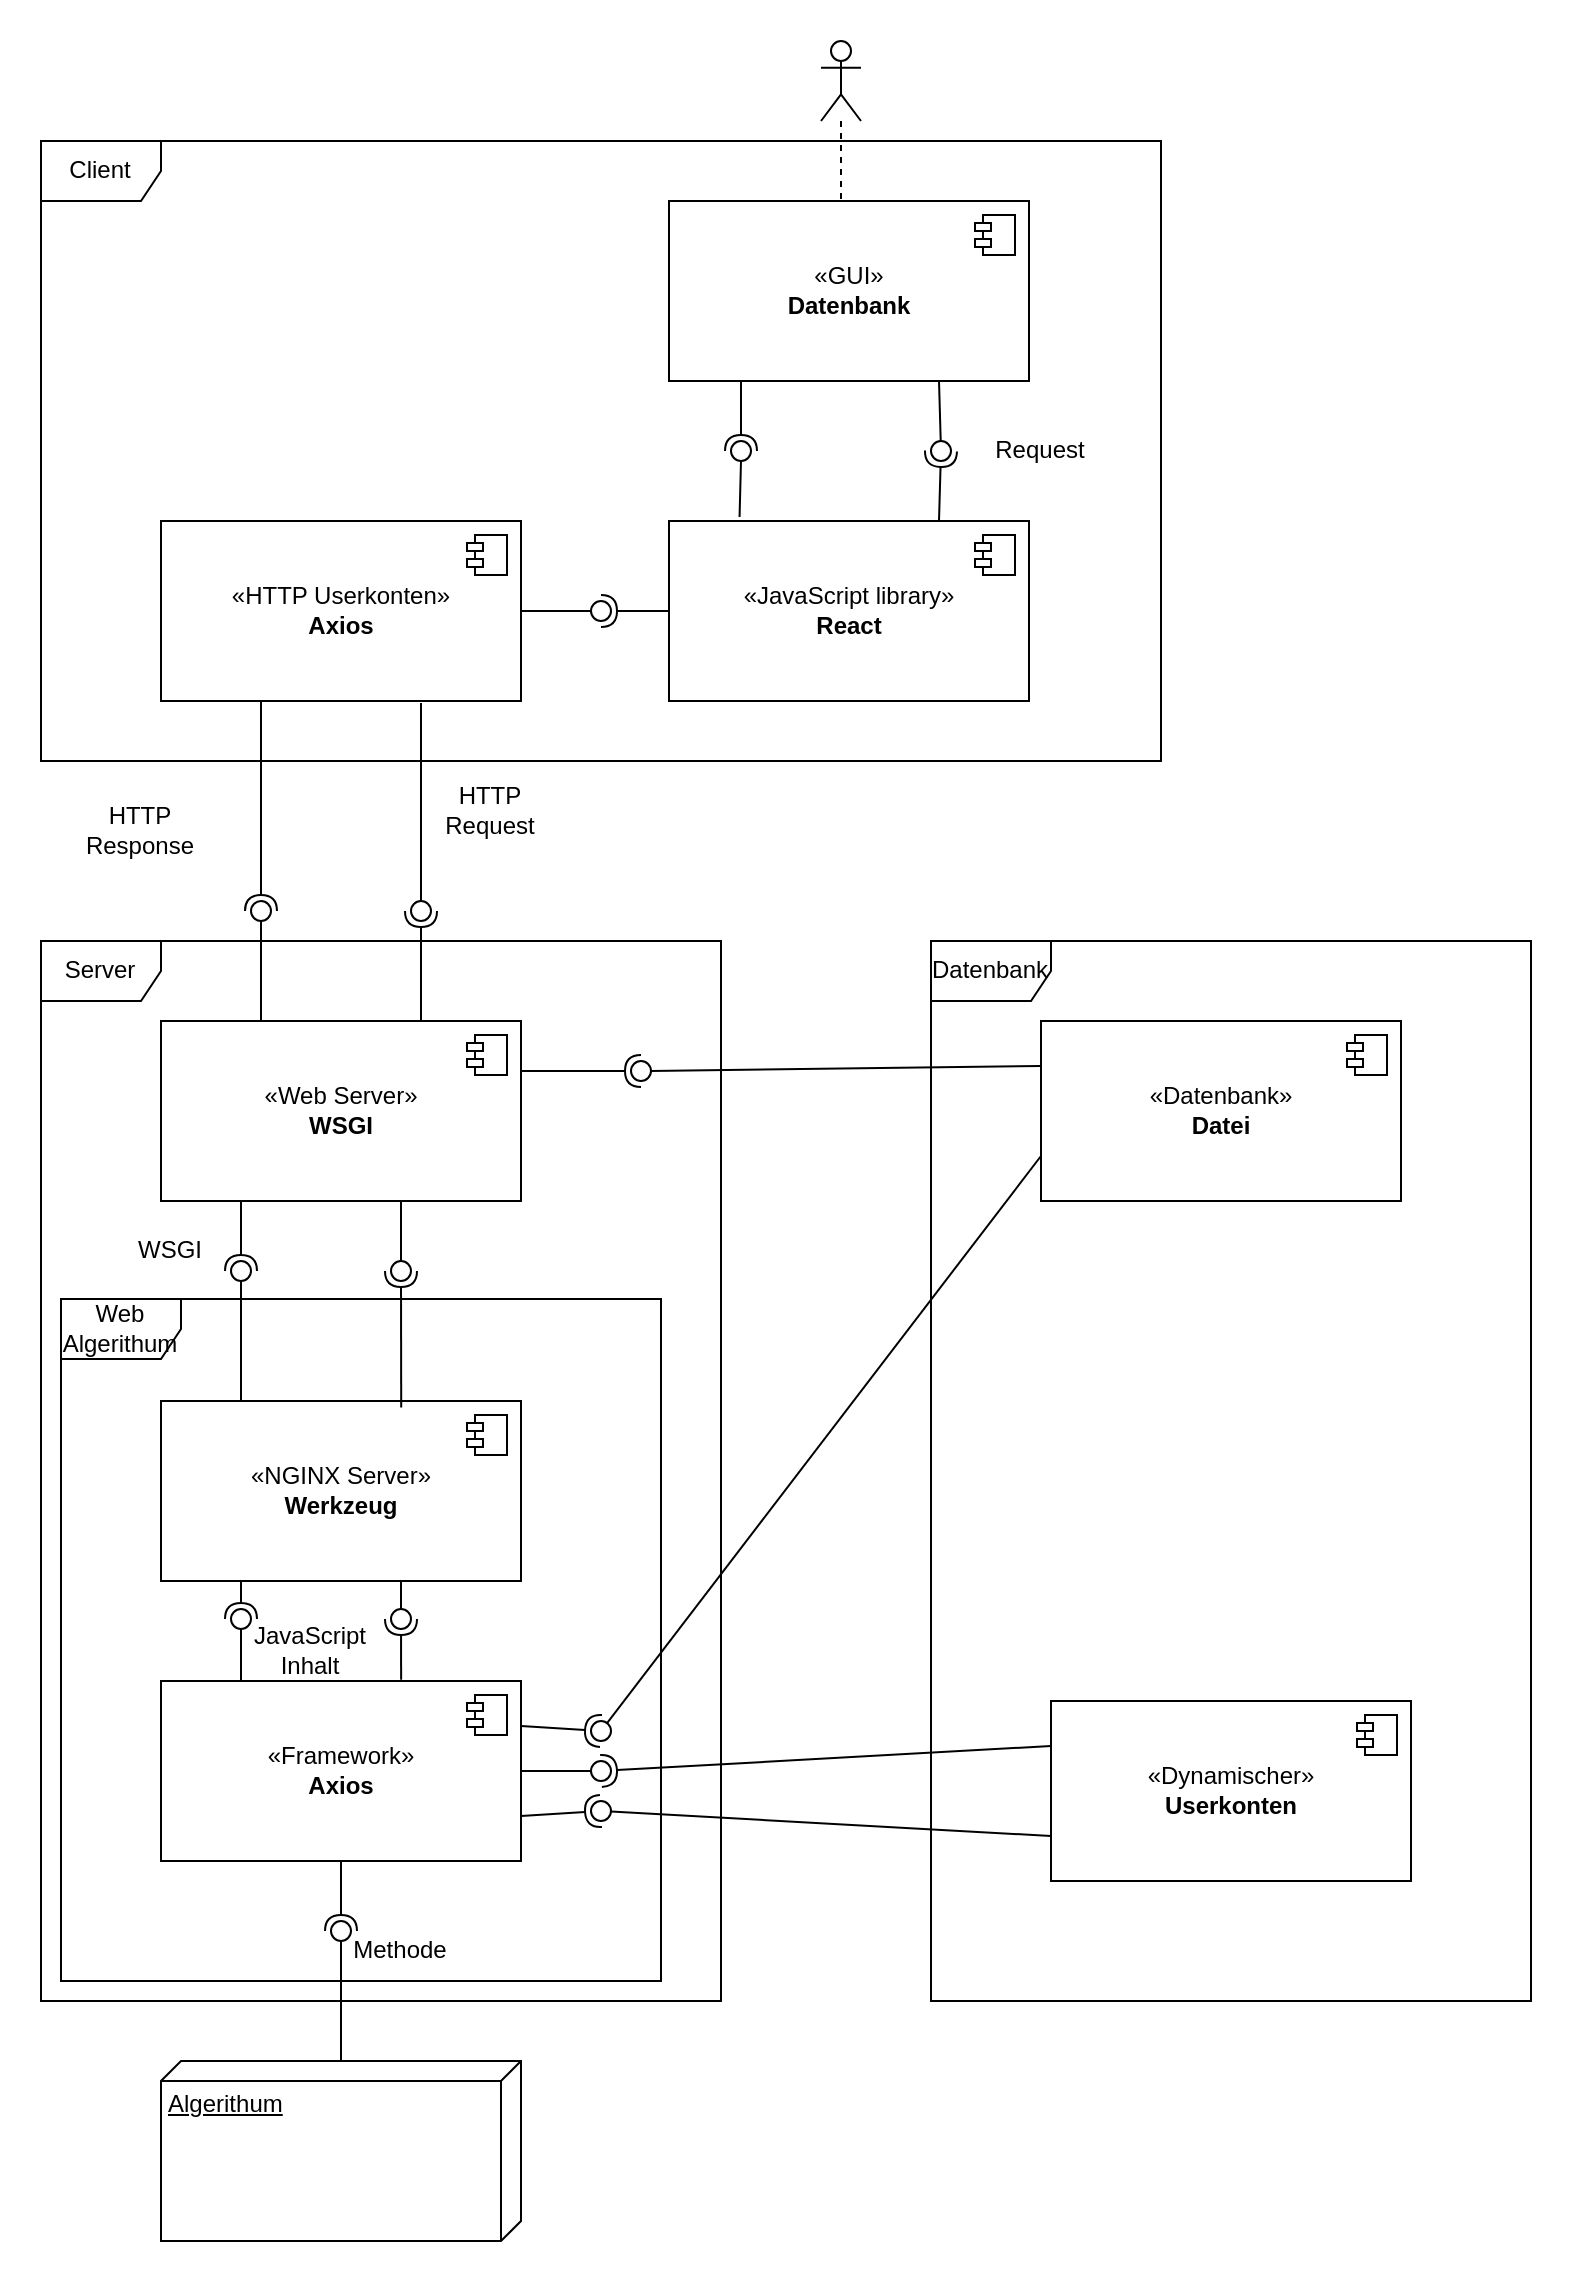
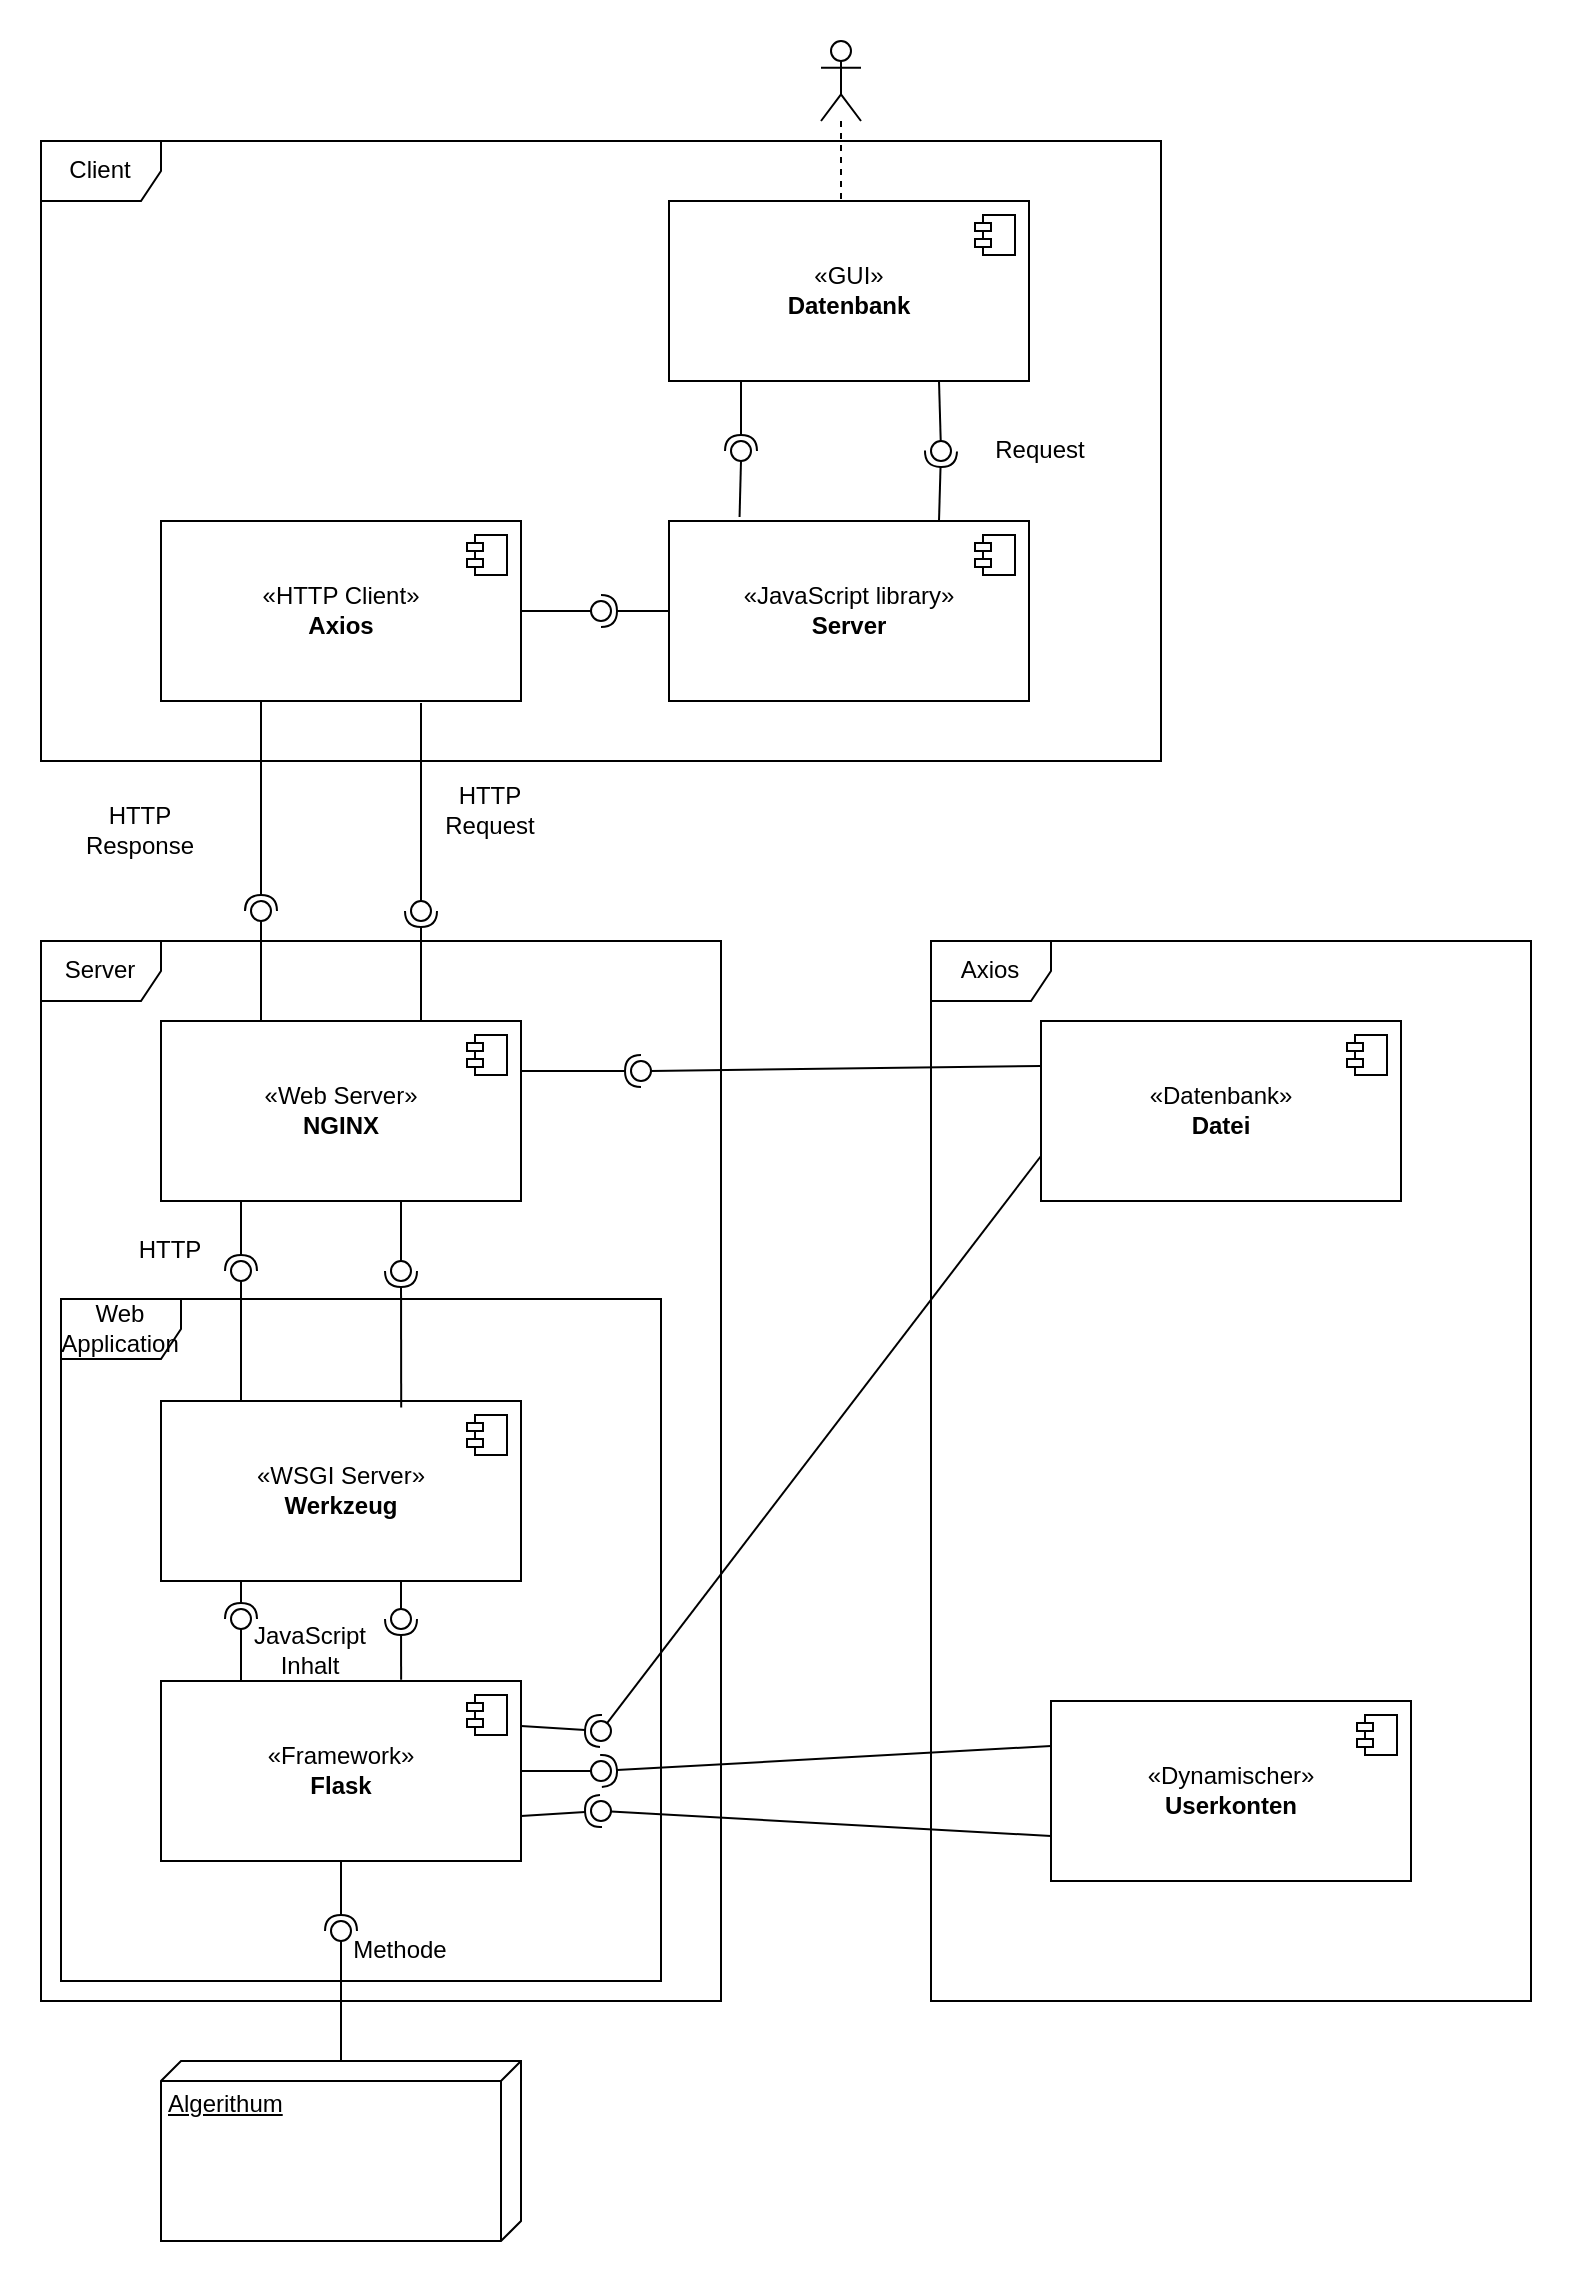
node "«HTTP Userkonten» Axios": label "«HTTP Userkonten» Axios" -> "«HTTP Client» Axios"
node "«JavaScript library» React": label "«JavaScript library» React" -> "«JavaScript library» Server"
node "Datenbank": label "Datenbank" -> "Axios"
node "«Web Server» WSGI": label "«Web Server» WSGI" -> "«Web Server» NGINX"
node "WSGI": label "WSGI" -> "HTTP"
node "Web Algerithum": label "Web Algerithum" -> "Web Application"
node "«NGINX Server» Werkzeug": label "«NGINX Server» Werkzeug" -> "«WSGI Server» Werkzeug"
node "«Framework» Axios": label "«Framework» Axios" -> "«Framework» Flask"
